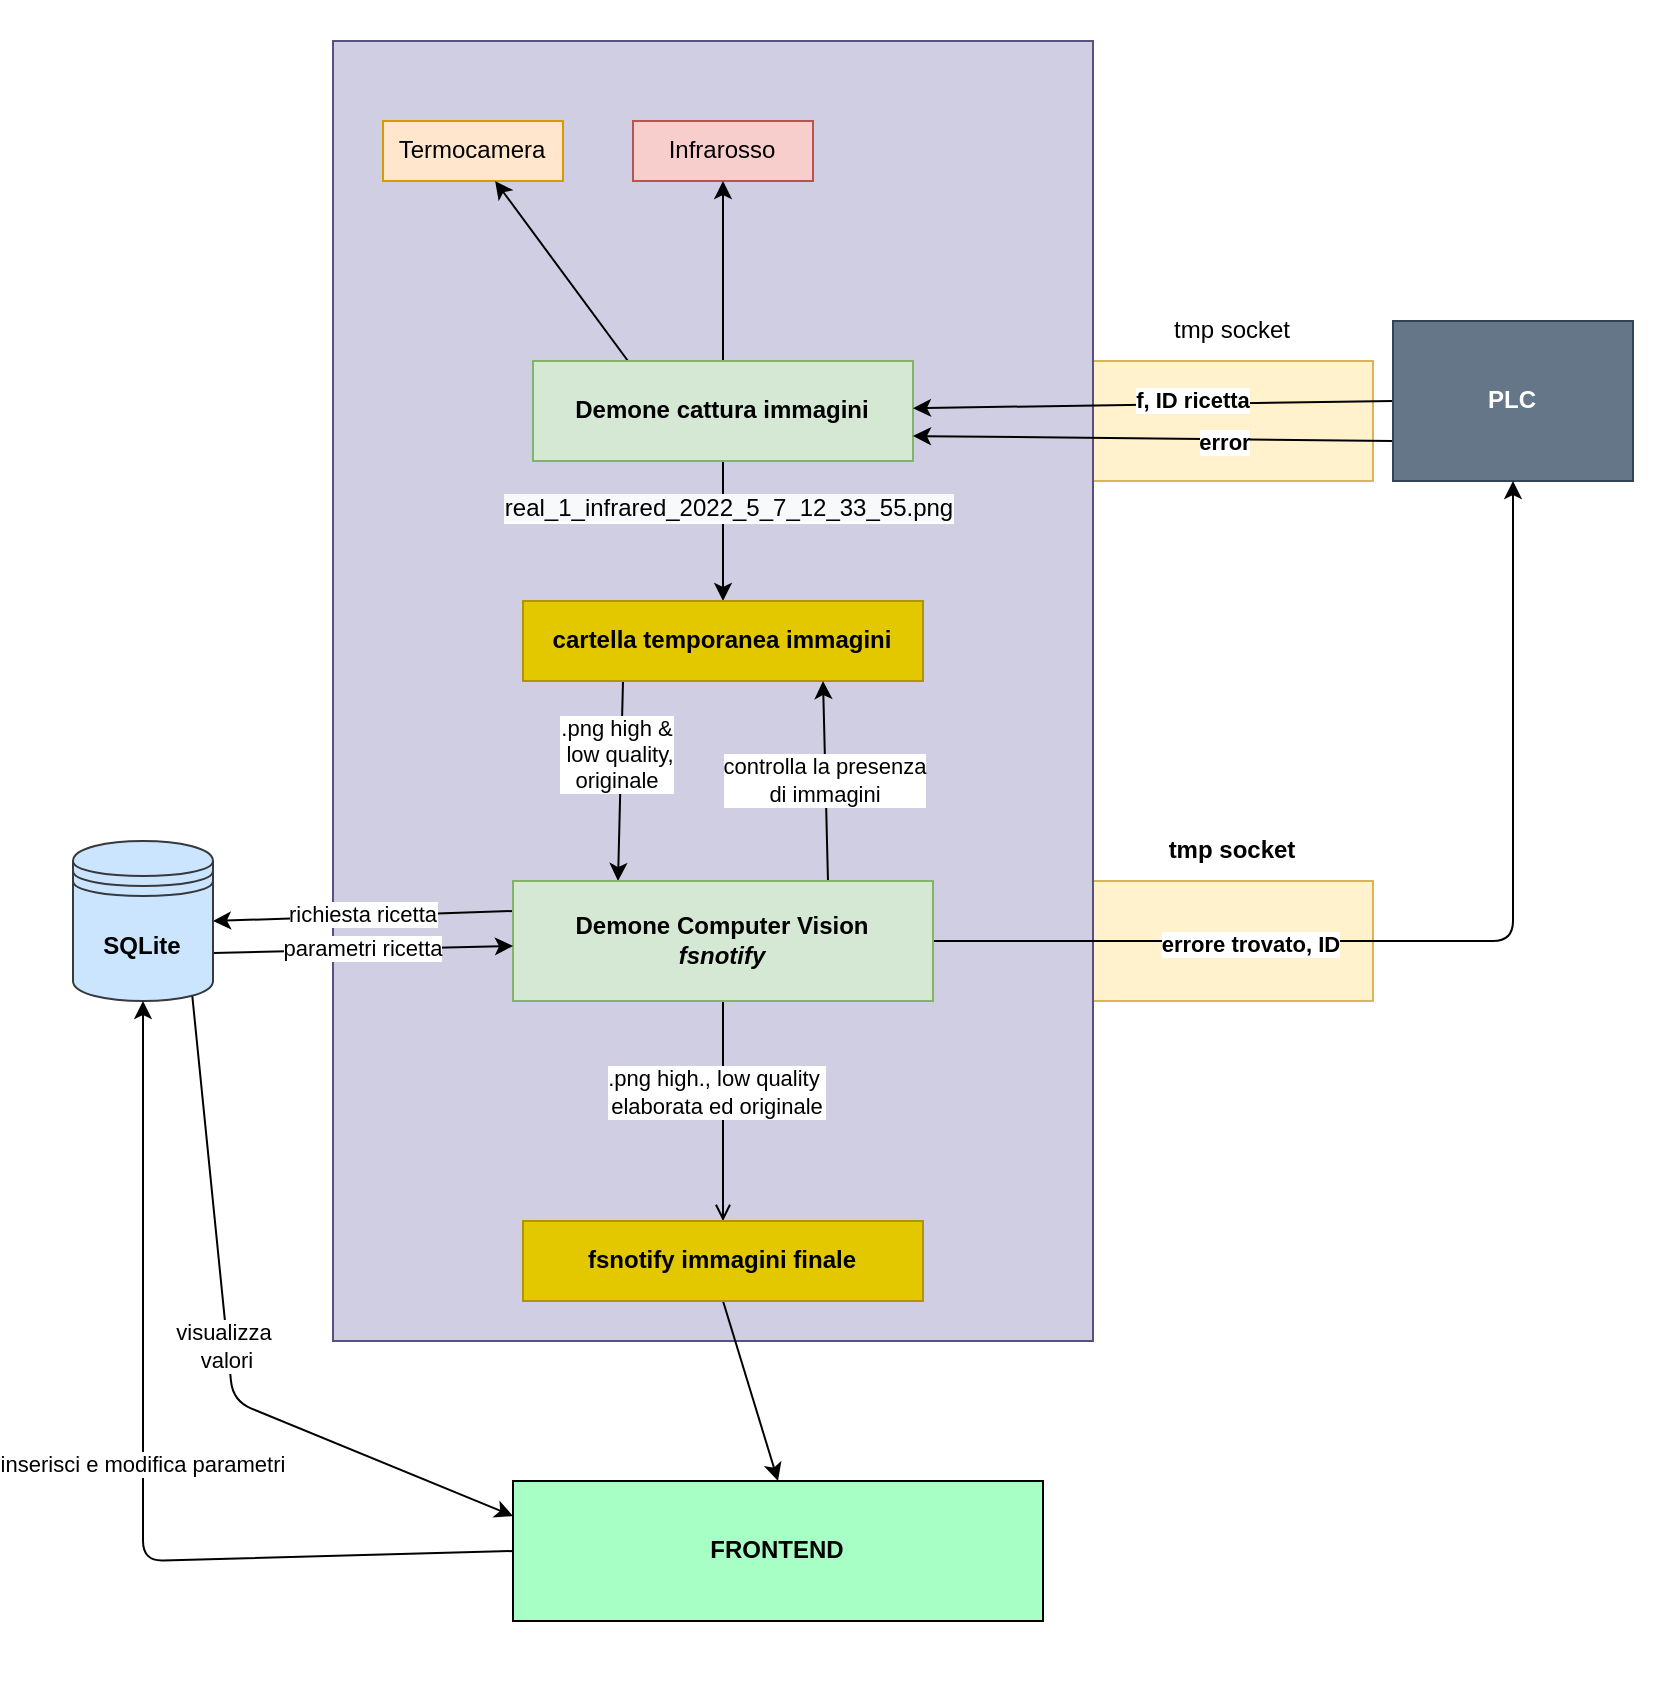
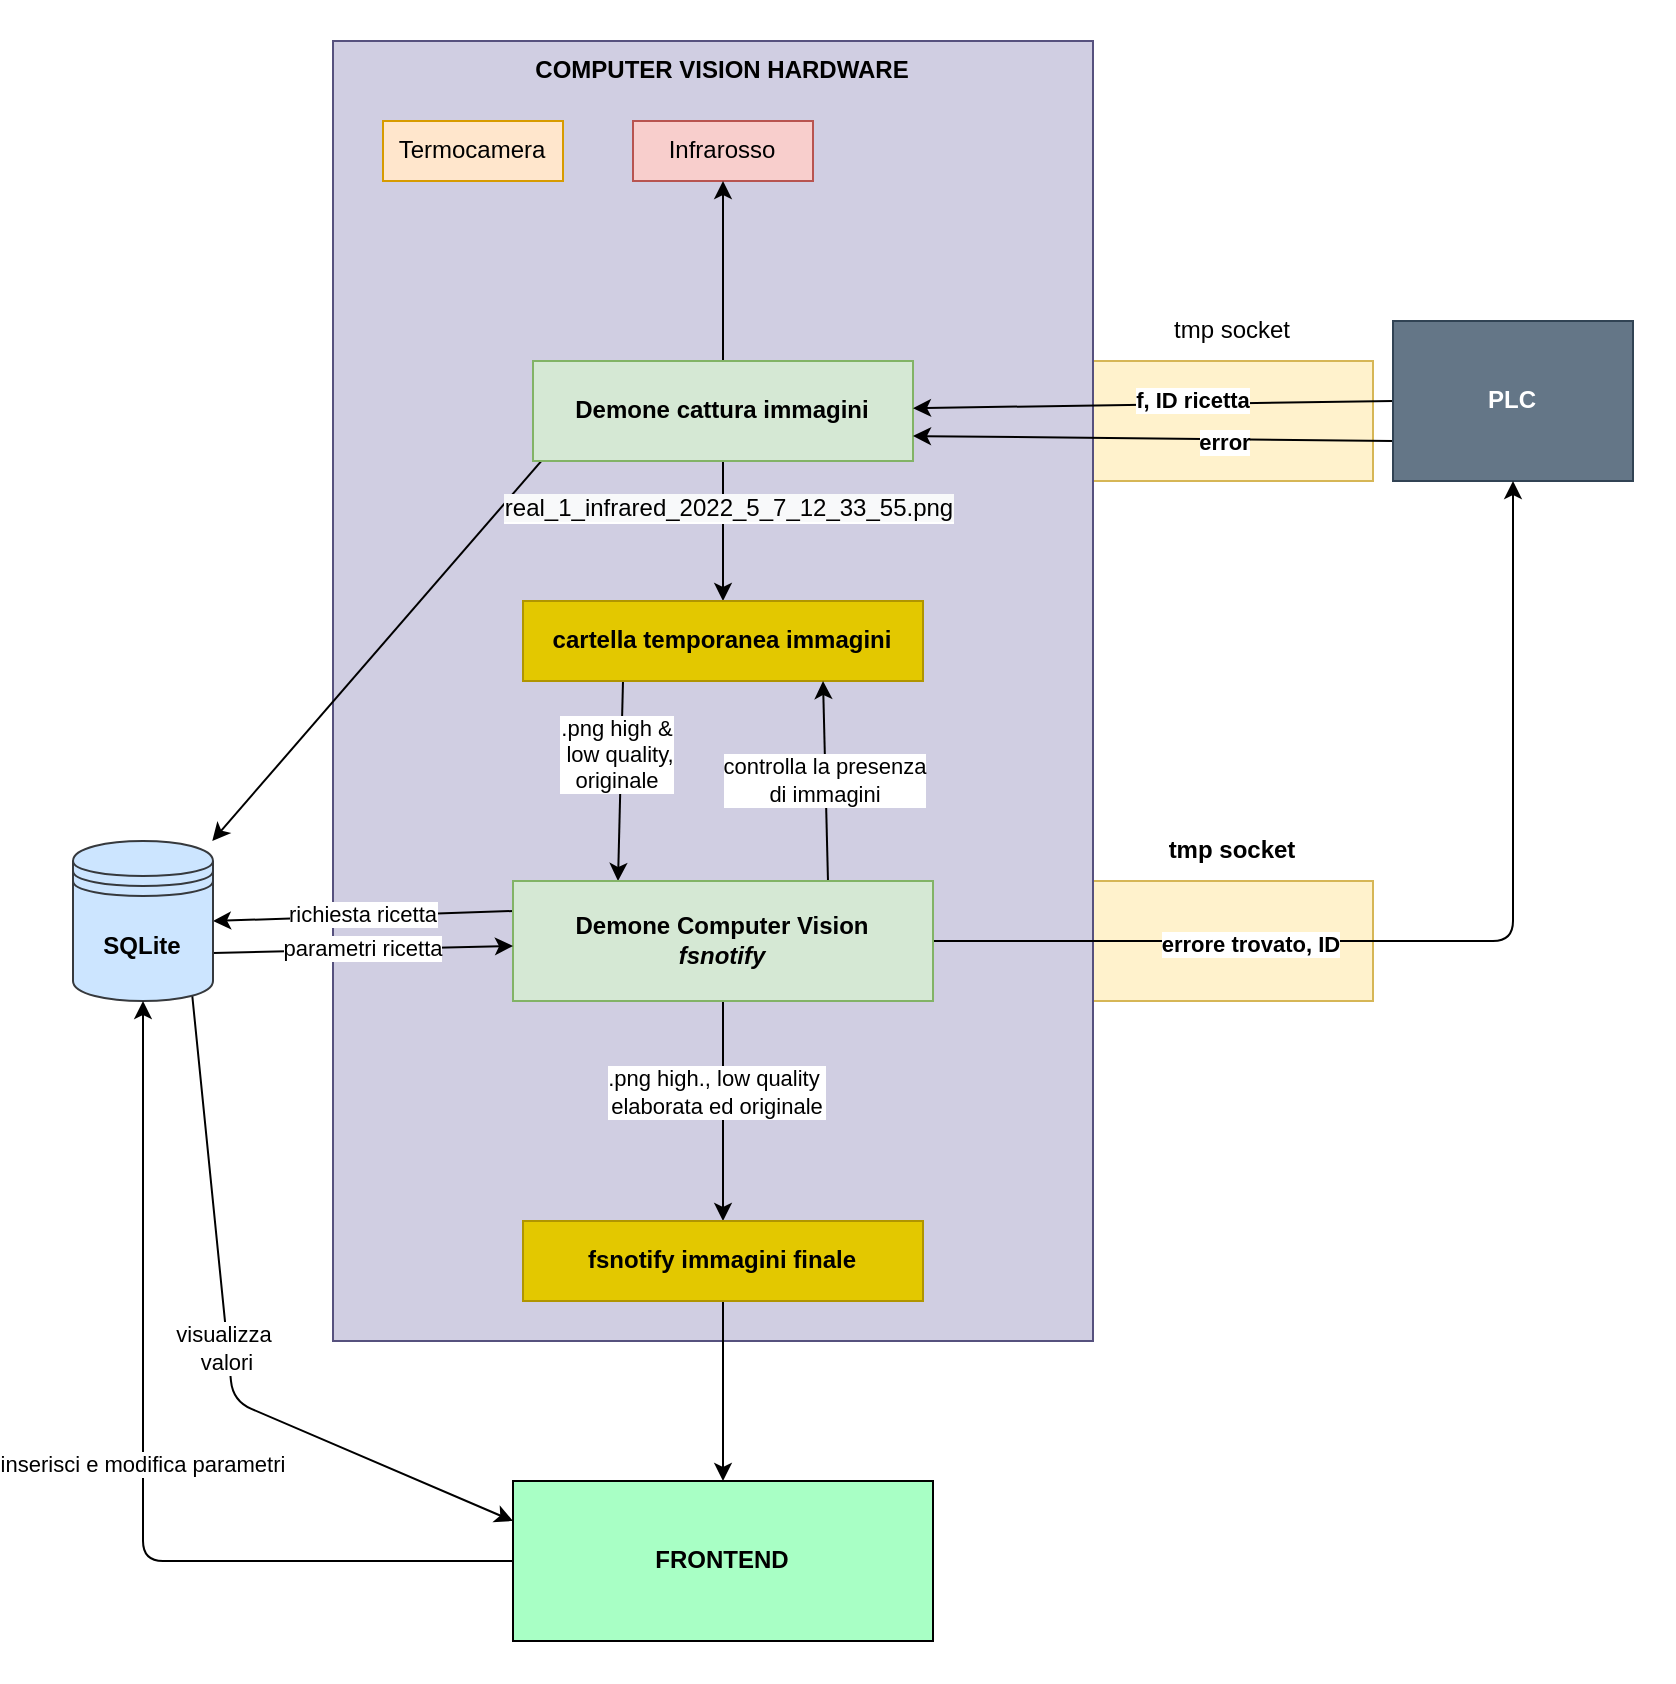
node "COMPUTER VISION HARDWARE": added
edge "Demone cattura immagini" -> "Termocamera": now "Demone cattura immagini" -> "SQLite"
edge "Demone Computer Vision fsnotify" -> "fsnotify immagini finale": arrowhead open -> classic
node "FRONTEND": size 530x140 -> 420x160
